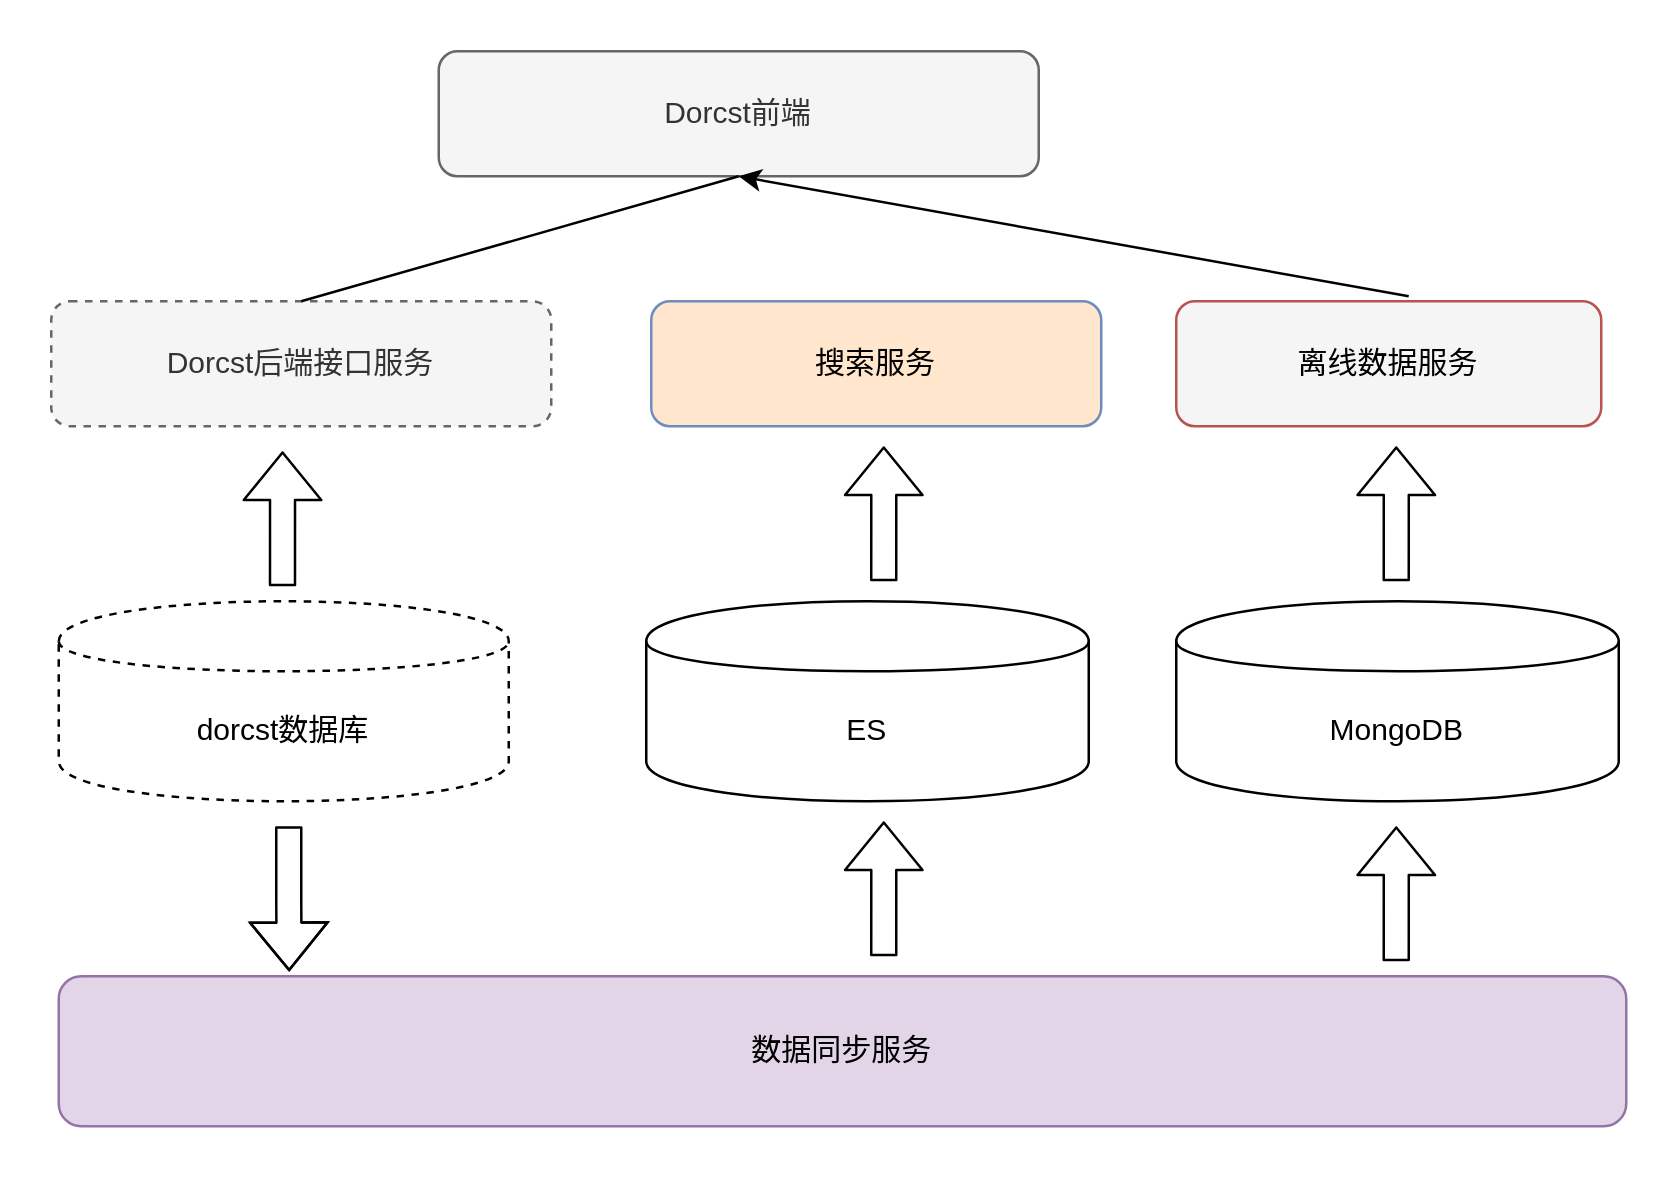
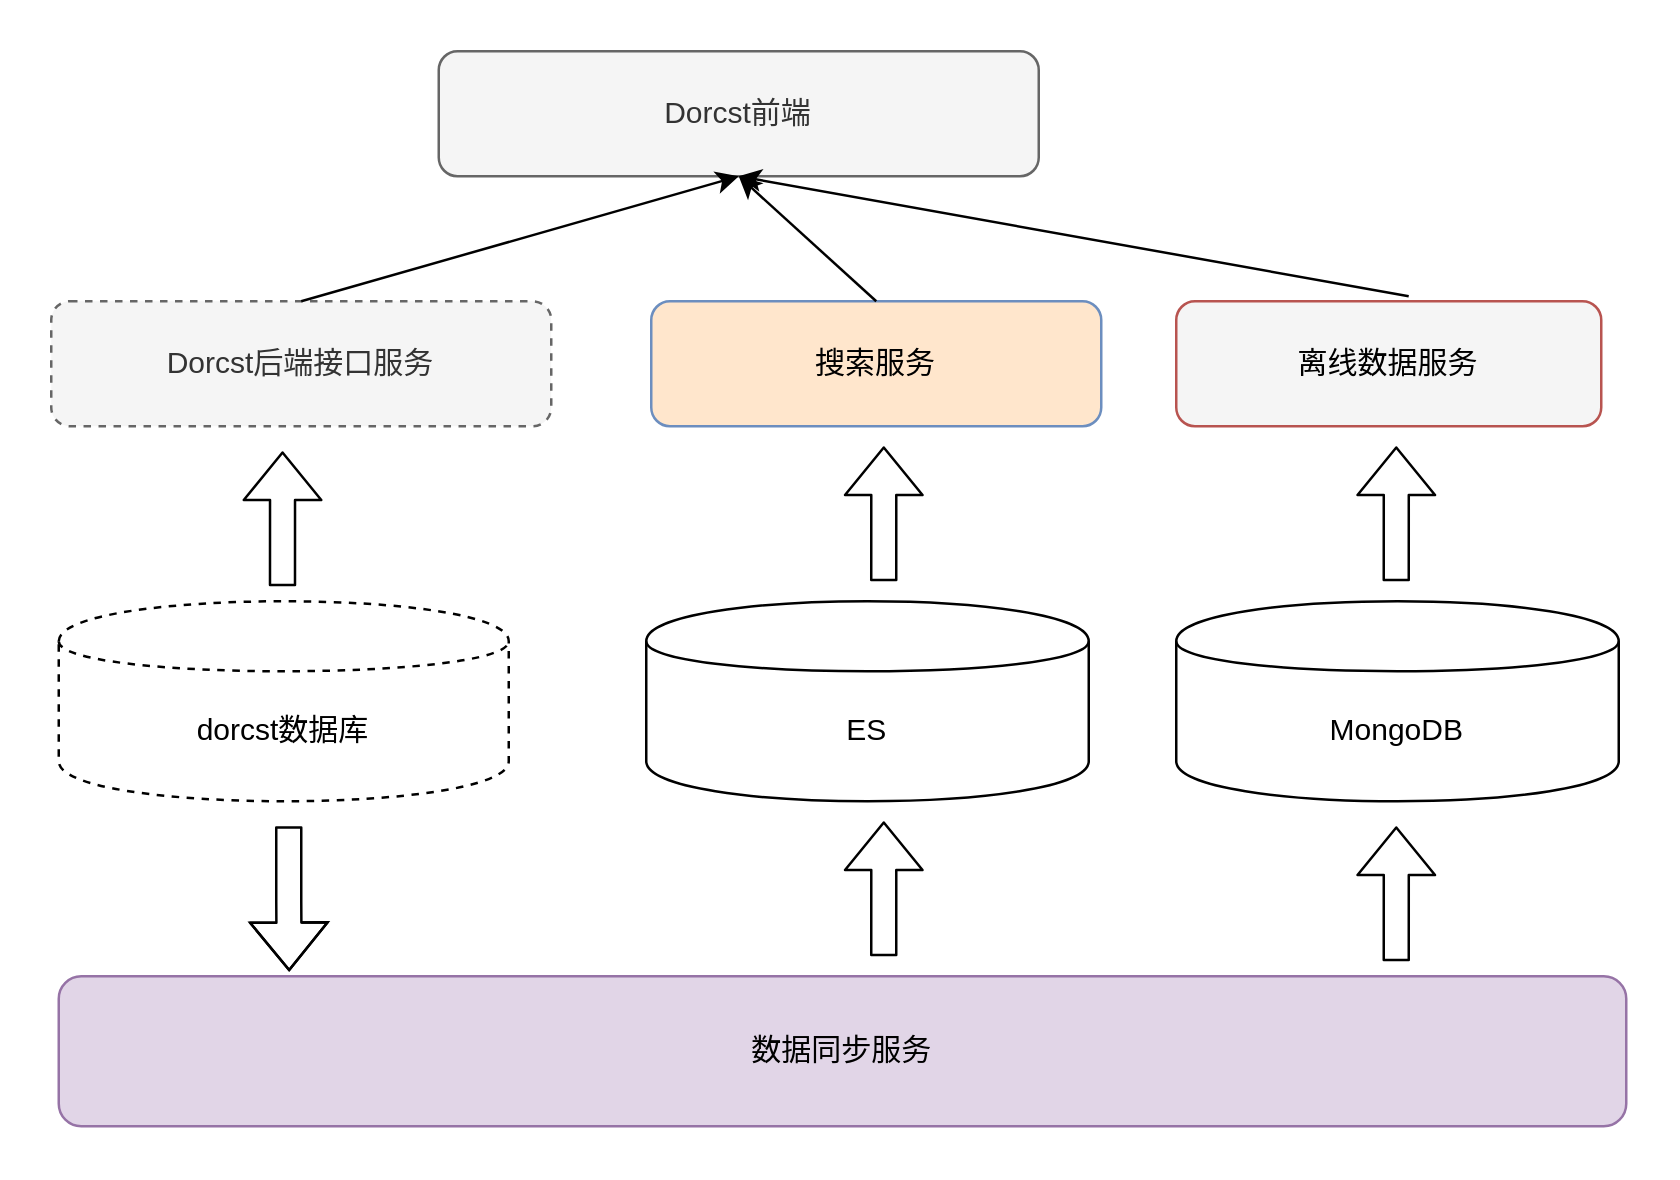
edge "Dorcst前端" -- "Dorcst后端接口服务": arrowhead none -> classic
edge "搜索服务" -> "Dorcst前端": added
